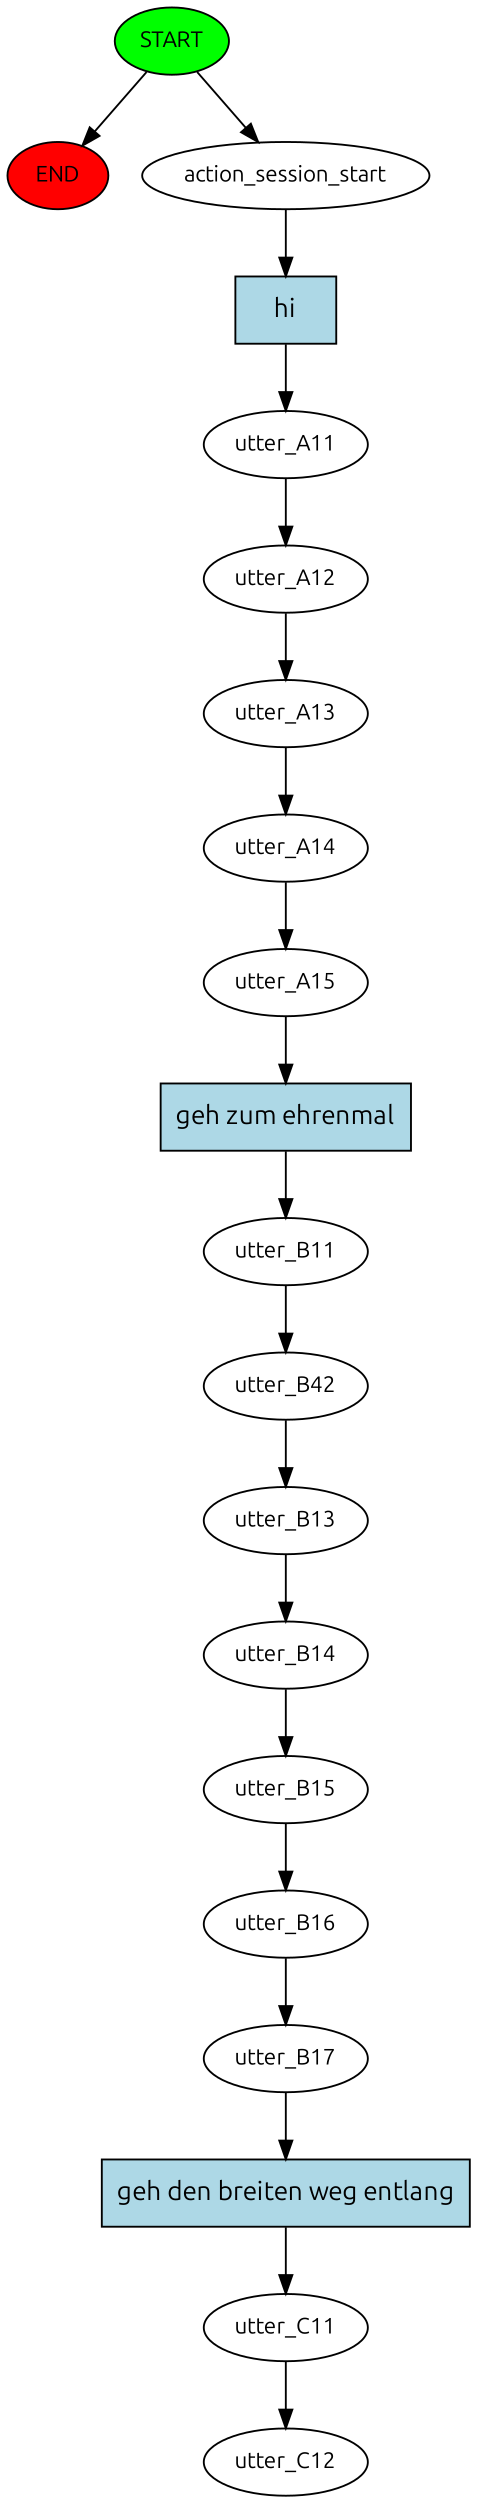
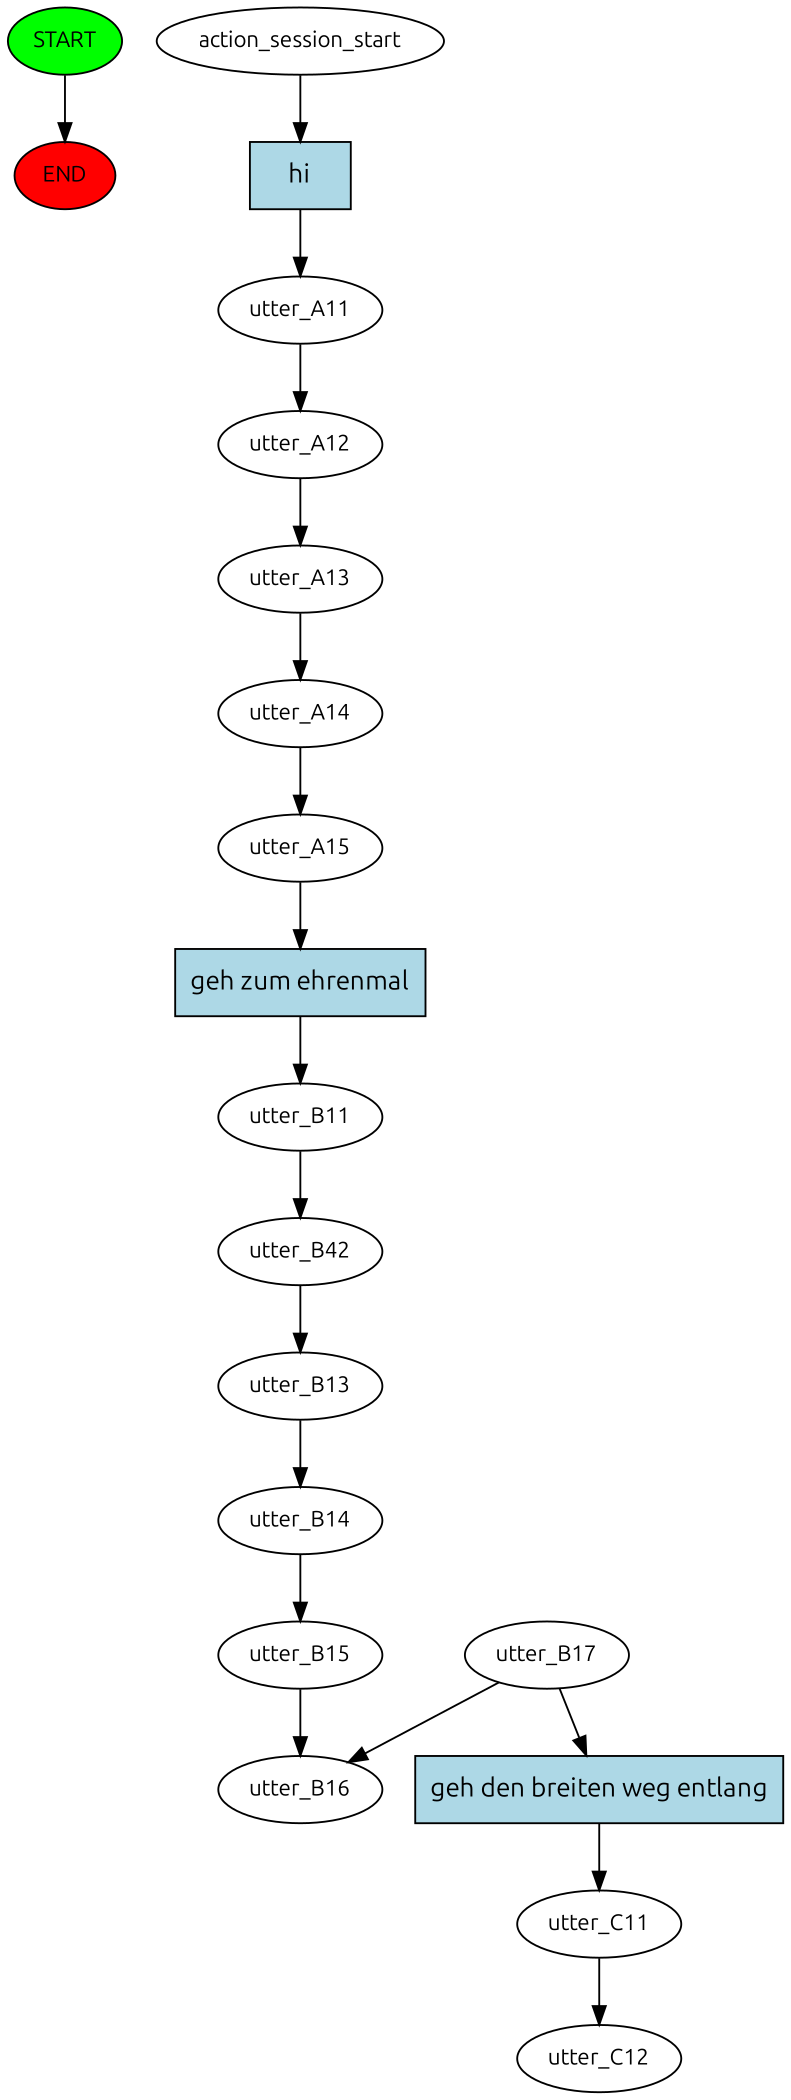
edge "START" -> "action_session_start": removed
edge "utter_B16" -> "utter_B17": reversed
